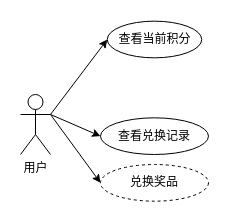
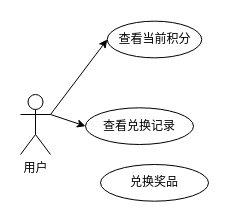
node "查看兑换记录": moved (155, 136) -> (140, 126)
edge "用户" -> "兑换奖品": removed
node "兑换奖品": style dashed -> solid
